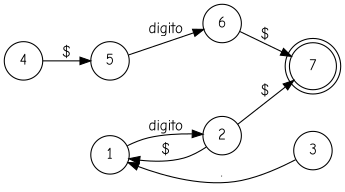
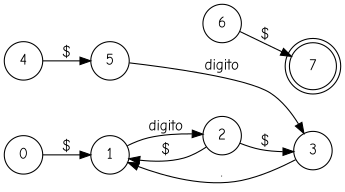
edge "5" -> "6": now "5" -> "3"
edge "2" -> "7": now "2" -> "3"
node "0": added
